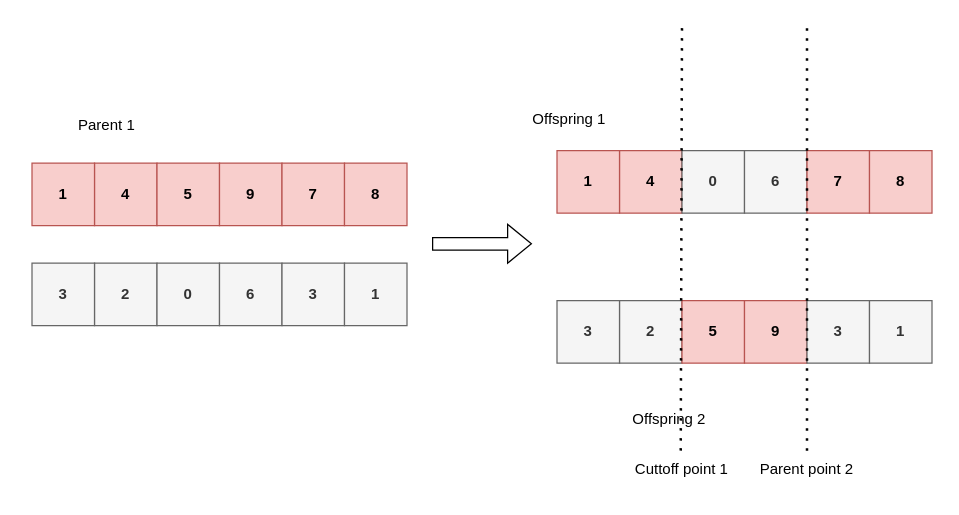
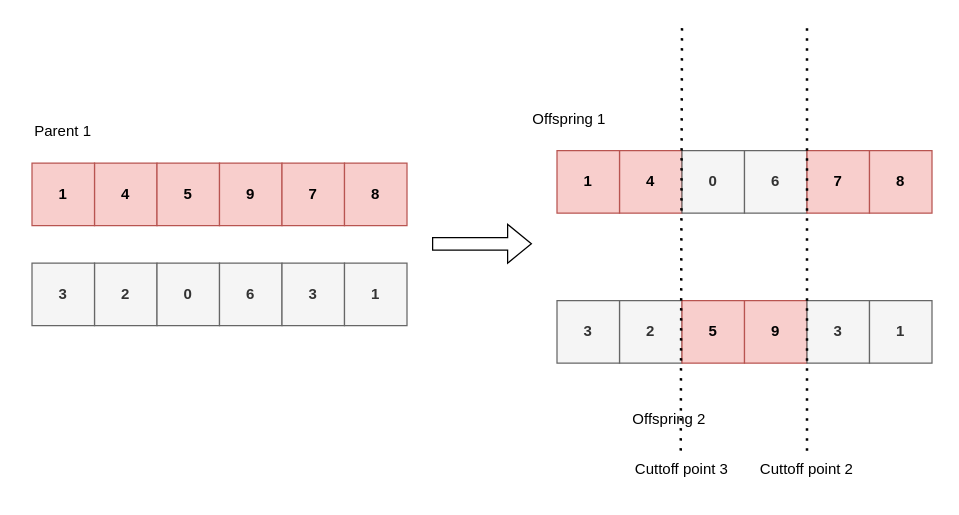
node "Parent 1": moved (107, 126) -> (63, 132)
node "Cuttoff point 1": label "Cuttoff point 1" -> "Cuttoff point 3"
node "Parent point 2": label "Parent point 2" -> "Cuttoff point 2"
